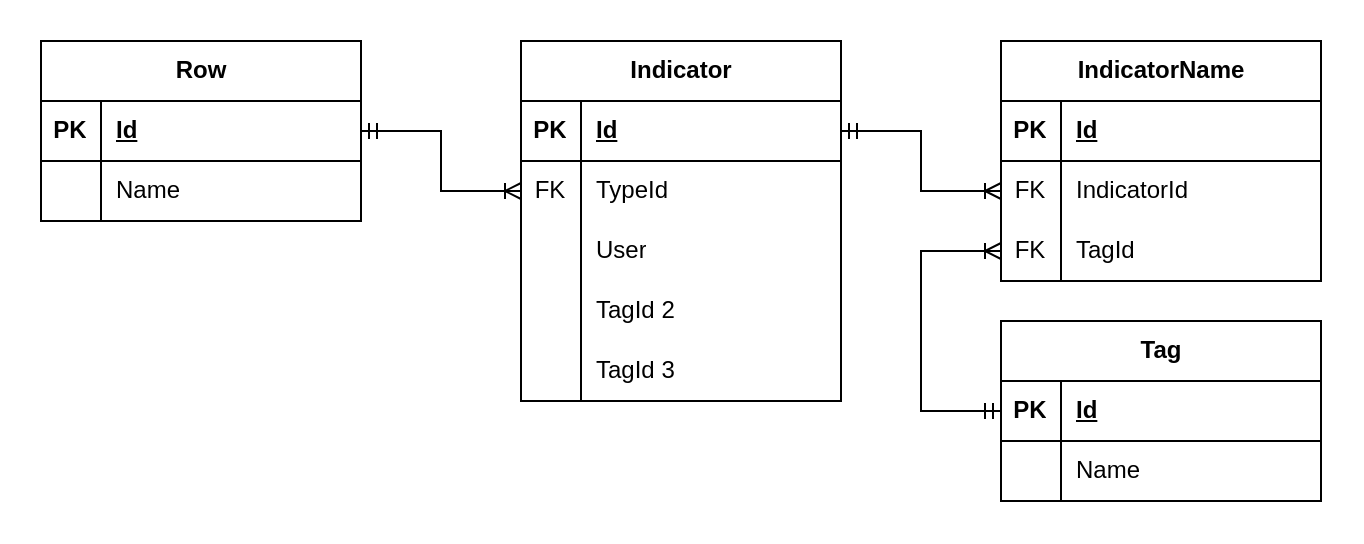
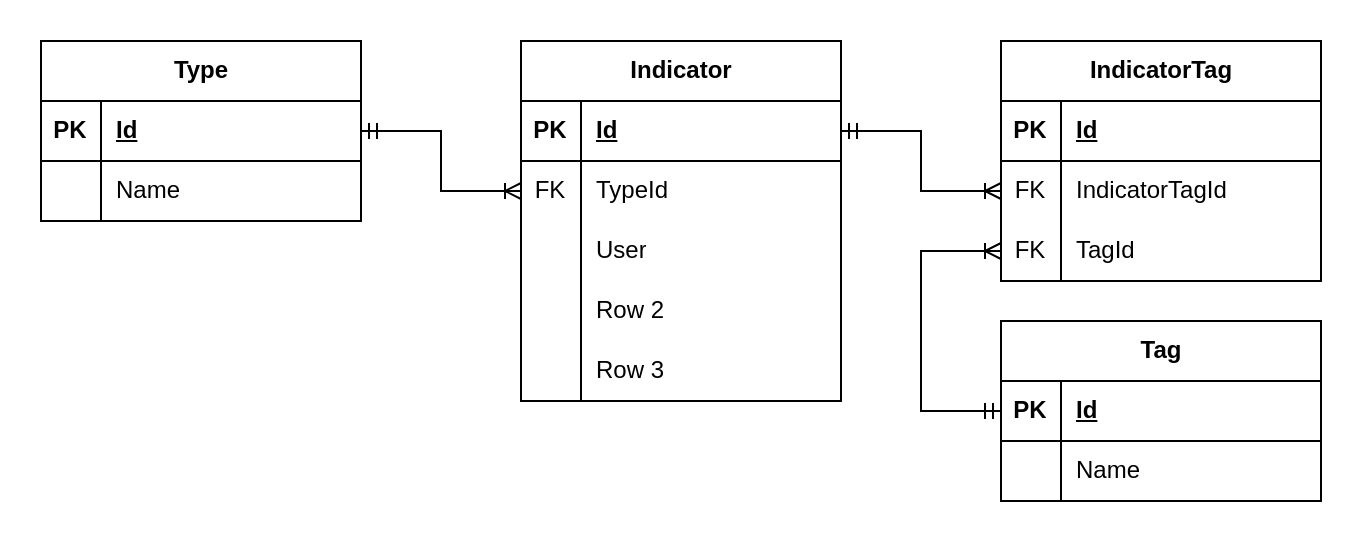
node "Row": label "Row" -> "Type"
node "IndicatorName": label "IndicatorName" -> "IndicatorTag"
node "IndicatorId": label "IndicatorId" -> "IndicatorTagId"
node "TagId 2": label "TagId 2" -> "Row 2"
node "TagId 3": label "TagId 3" -> "Row 3"
